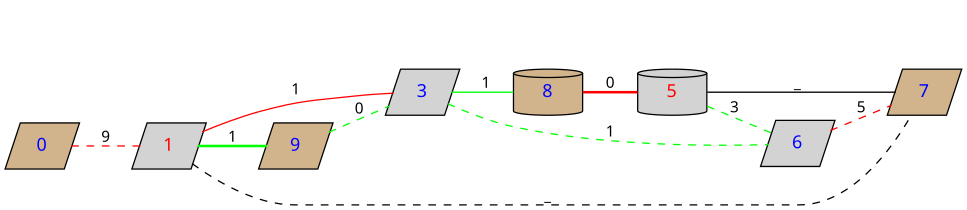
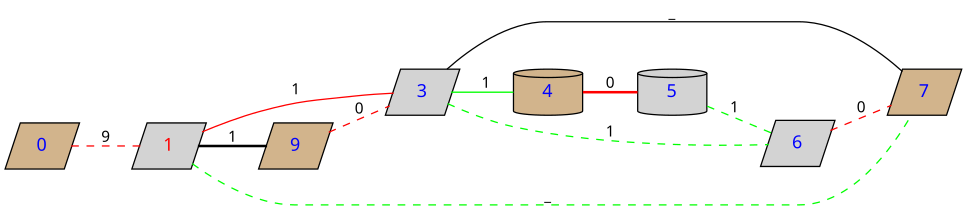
node "8": label "8" -> "4"
node "5": fontcolor #ff0000ff -> #0000ffff
edge "5" -- "7": now "3" -- "7"
edge "5" -- "6": label "3" -> "1"
edge "7" -- "6": label "5" -> "0"
edge "3" -- "9": color #00ff00ff -> #ff0000ff
edge "1" -- "9": color #00ff00ff -> black
edge "7" -- "1": color black -> #00ff00ff
